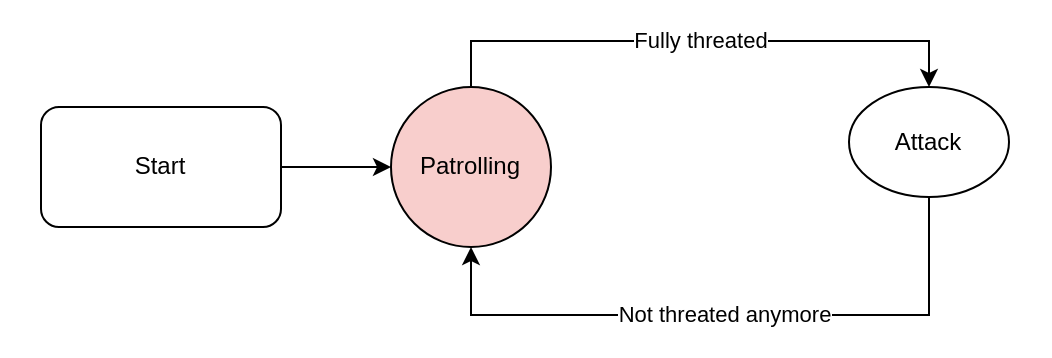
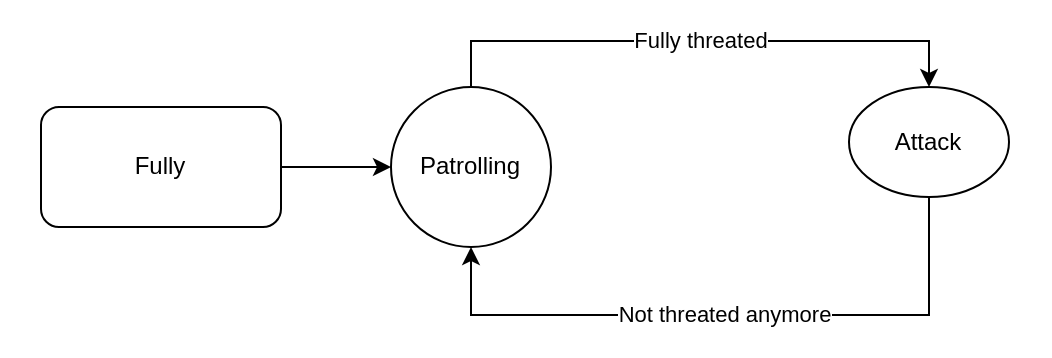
node "Start": label "Start" -> "Fully"
node "Patrolling": fillcolor #f8cecc -> #ffffff
